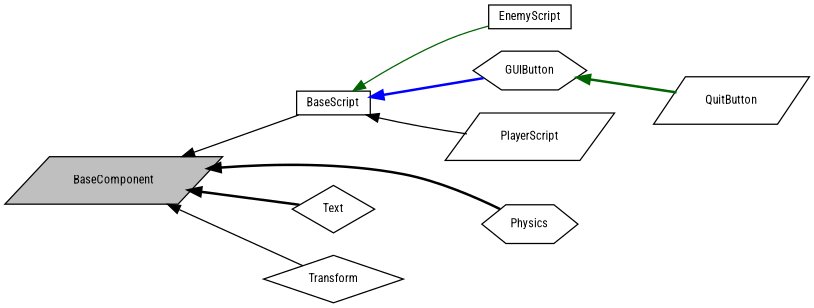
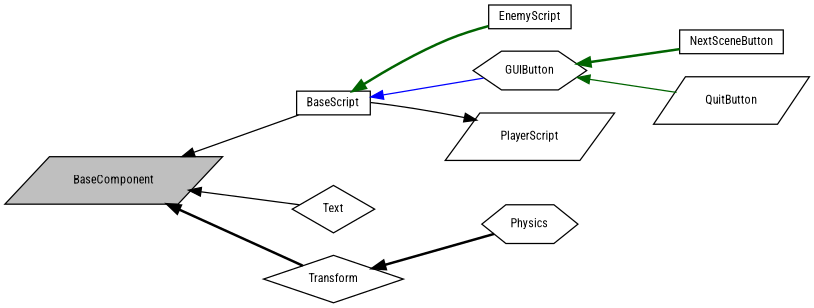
node "NextSceneButton": added
edge "EnemyScript" -> "BaseScript": style solid -> bold
edge "GUIButton" -> "BaseScript": style bold -> solid
edge "QuitButton" -> "GUIButton": style bold -> solid
edge "PlayerScript" -> "BaseScript": reversed
edge "Physics" -> "BaseComponent": now "Physics" -> "Transform"
edge "Text" -> "BaseComponent": style bold -> solid
edge "Transform" -> "BaseComponent": style solid -> bold
